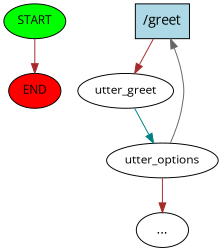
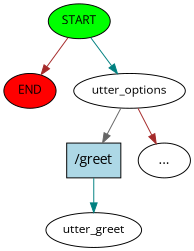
edge "/greet" -> "utter_greet": color brown -> teal
edge "utter_greet" -> "utter_options": now "START" -> "utter_options"
